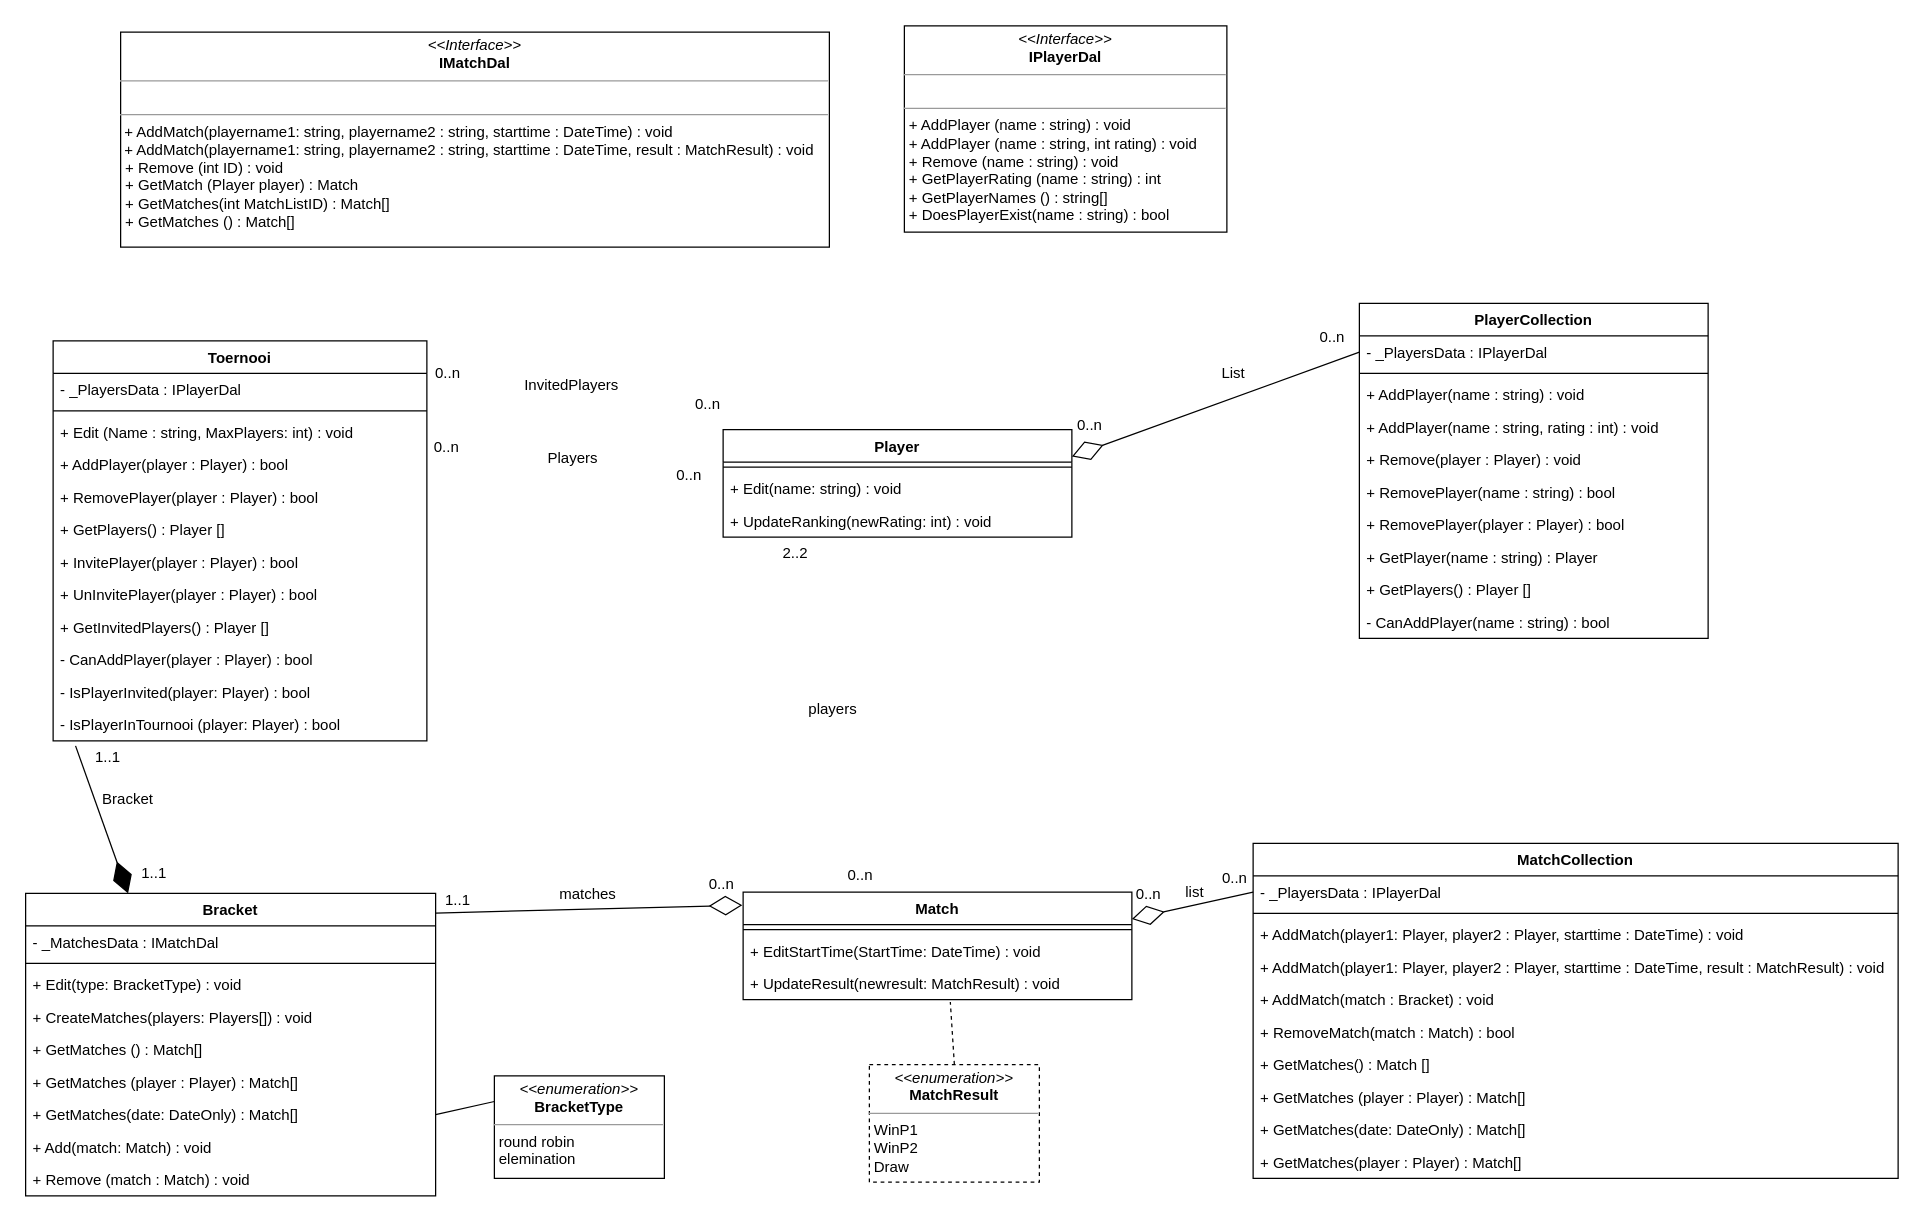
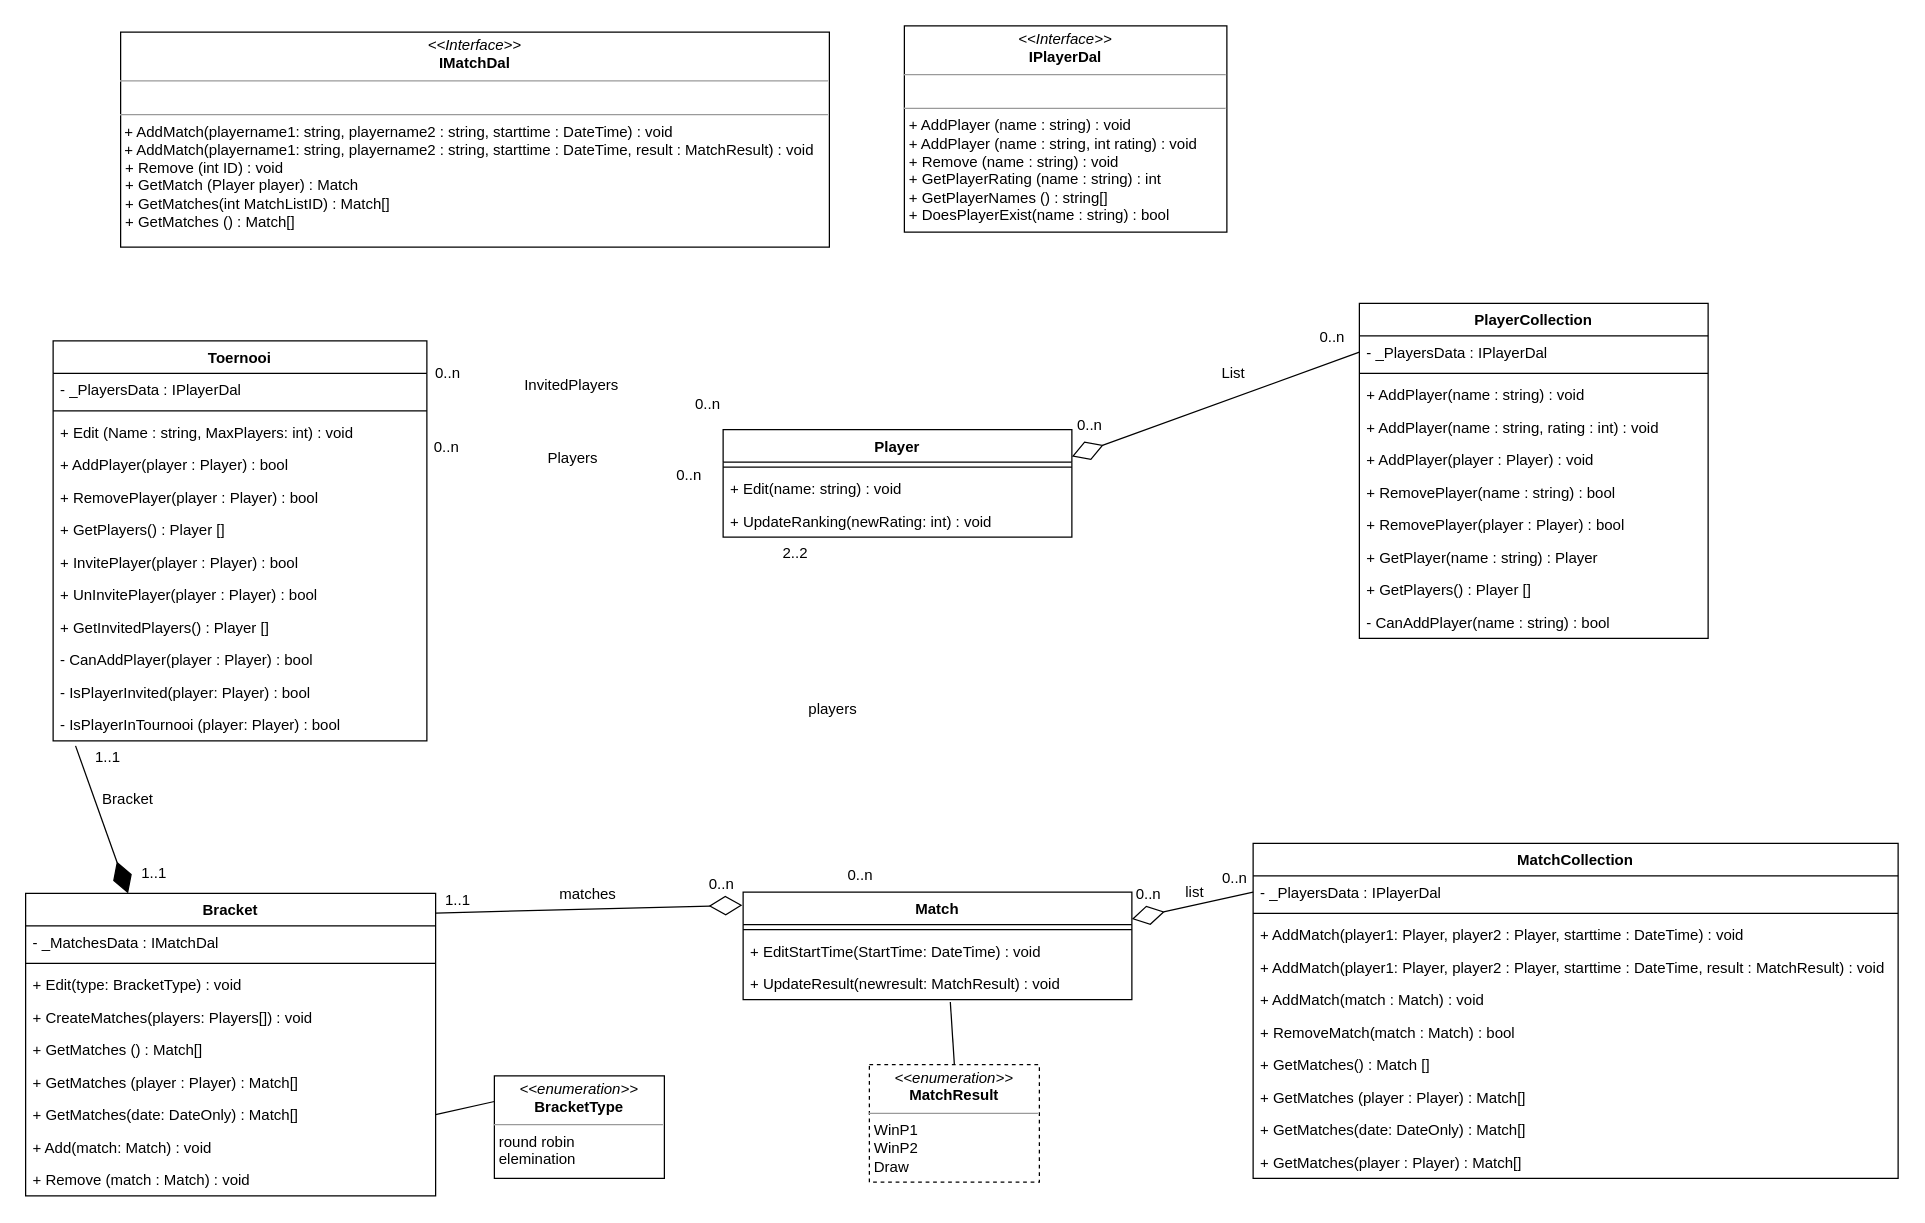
node "+ Remove(player : Player) : void": label "+ Remove(player : Player) : void" -> "+ AddPlayer(player : Player) : void"
node "+ AddMatch(match : Bracket) : void": label "+ AddMatch(match : Bracket) : void" -> "+ AddMatch(match : Match) : void"
edge "+ UpdateResult(newresult: MatchResult) : void" -- "<<enumeration>> MatchResult WinP1 WinP2 Draw": style dashed -> solid
